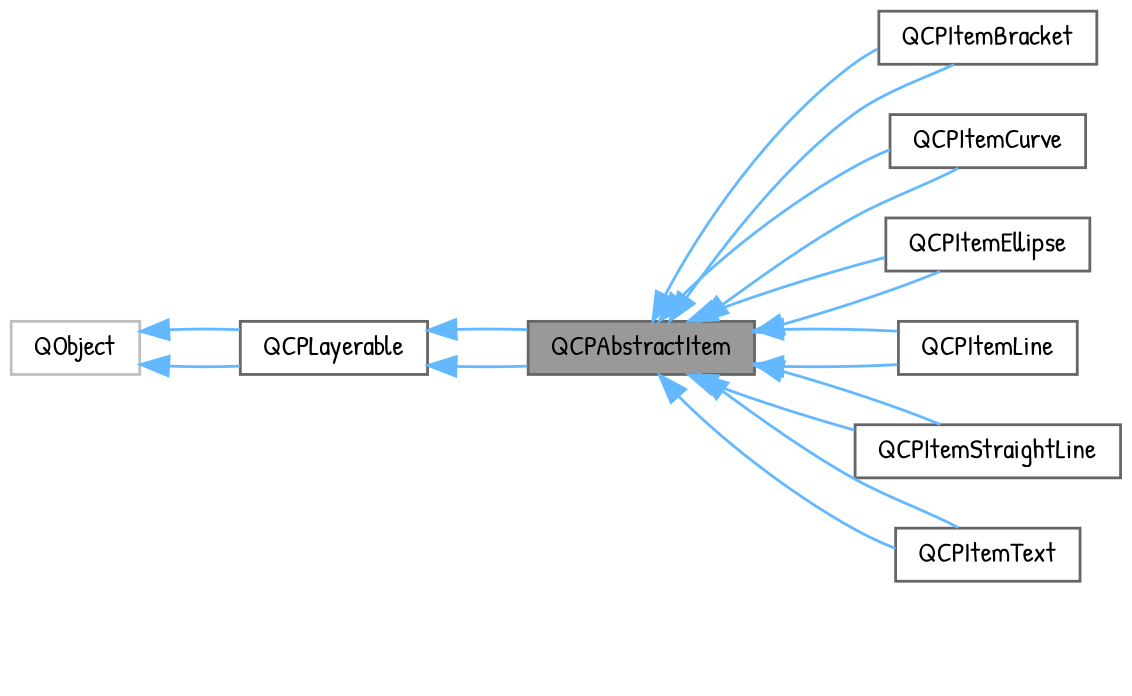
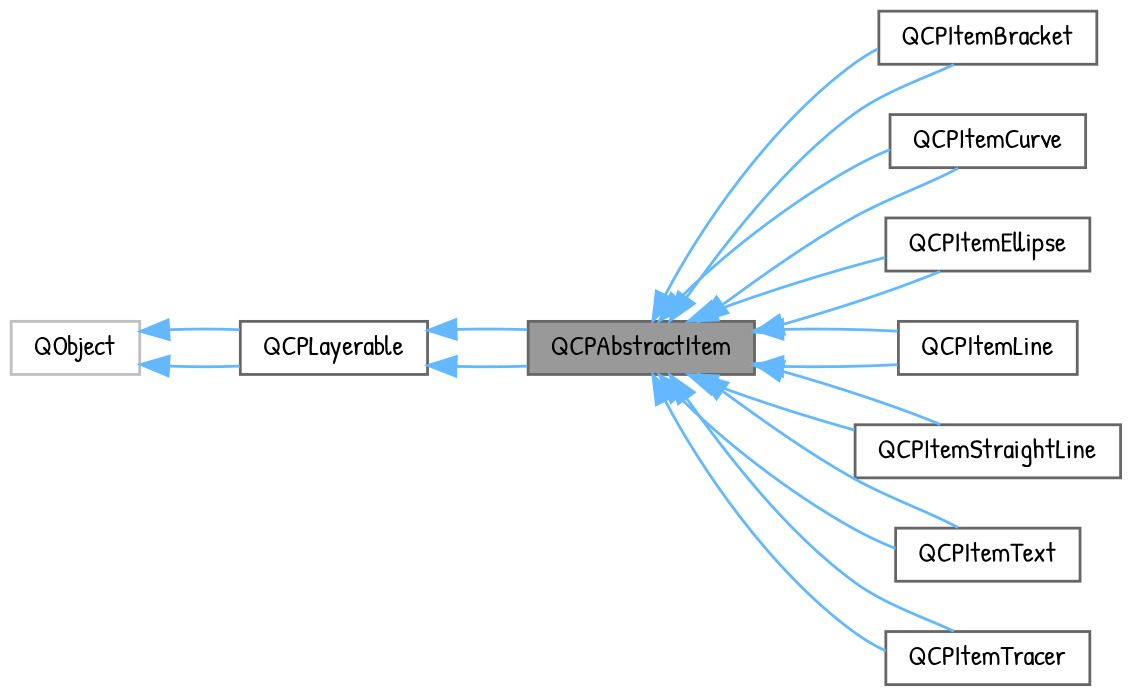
node "QCPItemTracer": added
